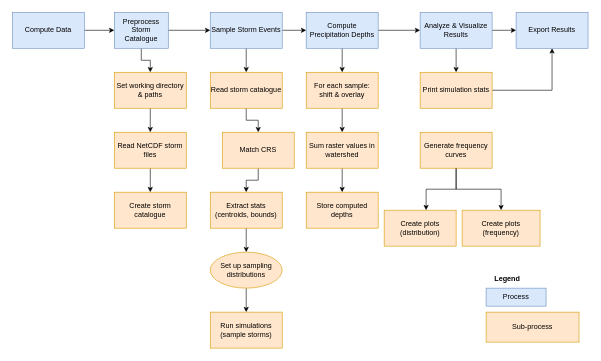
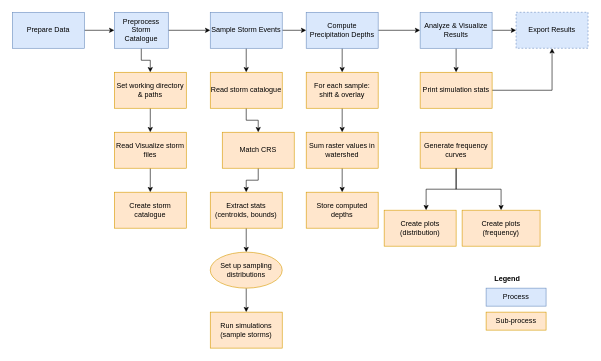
node "Compute Data": label "Compute Data" -> "Prepare Data"
node "Export Results": style solid -> dashed
node "Read NetCDF storm files": label "Read NetCDF storm files" -> "Read Visualize storm files"
node "Sub-process": size 93x30 -> 60x18
